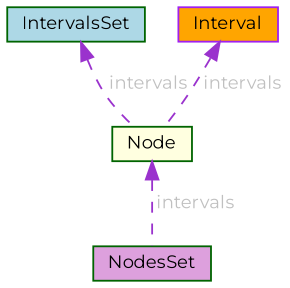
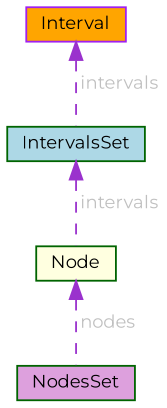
edge "Node" -> "Interval": now "IntervalsSet" -> "Interval"
edge "NodesSet" -> "Node": label " intervals" -> " nodes"
